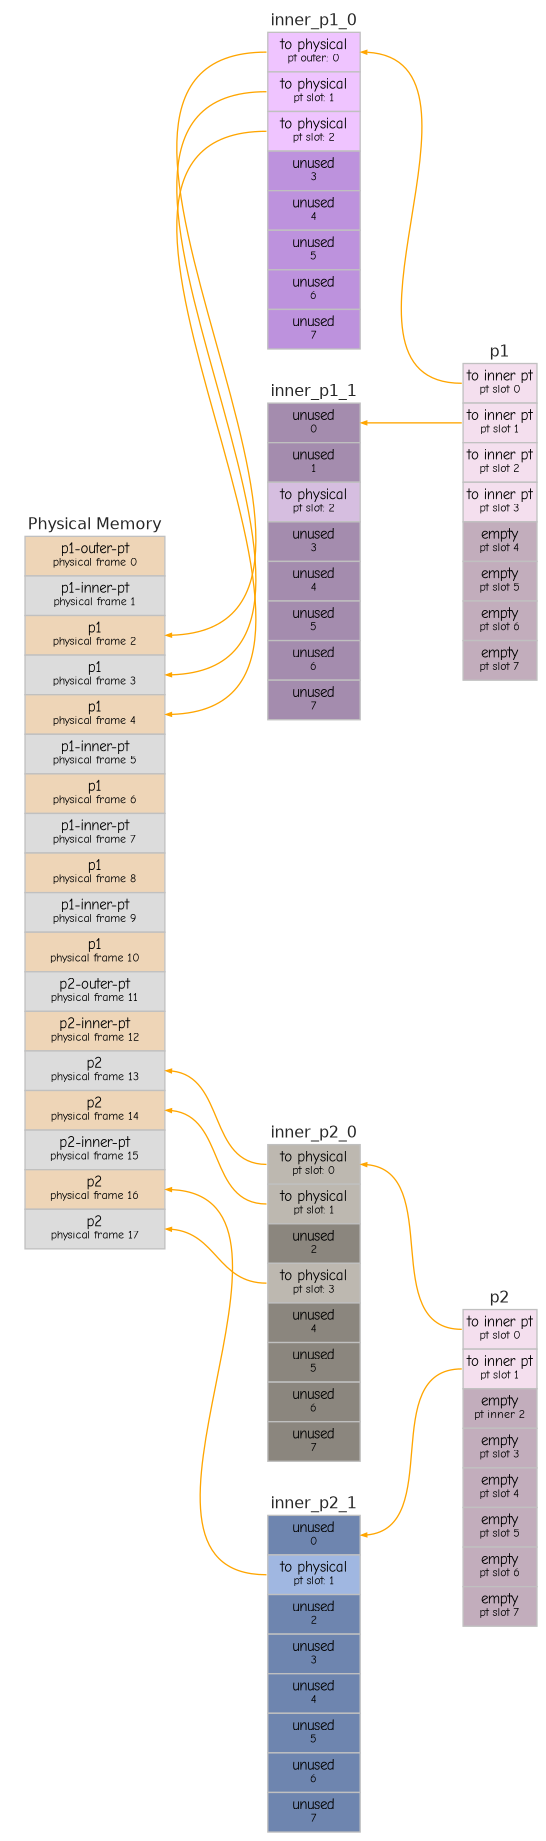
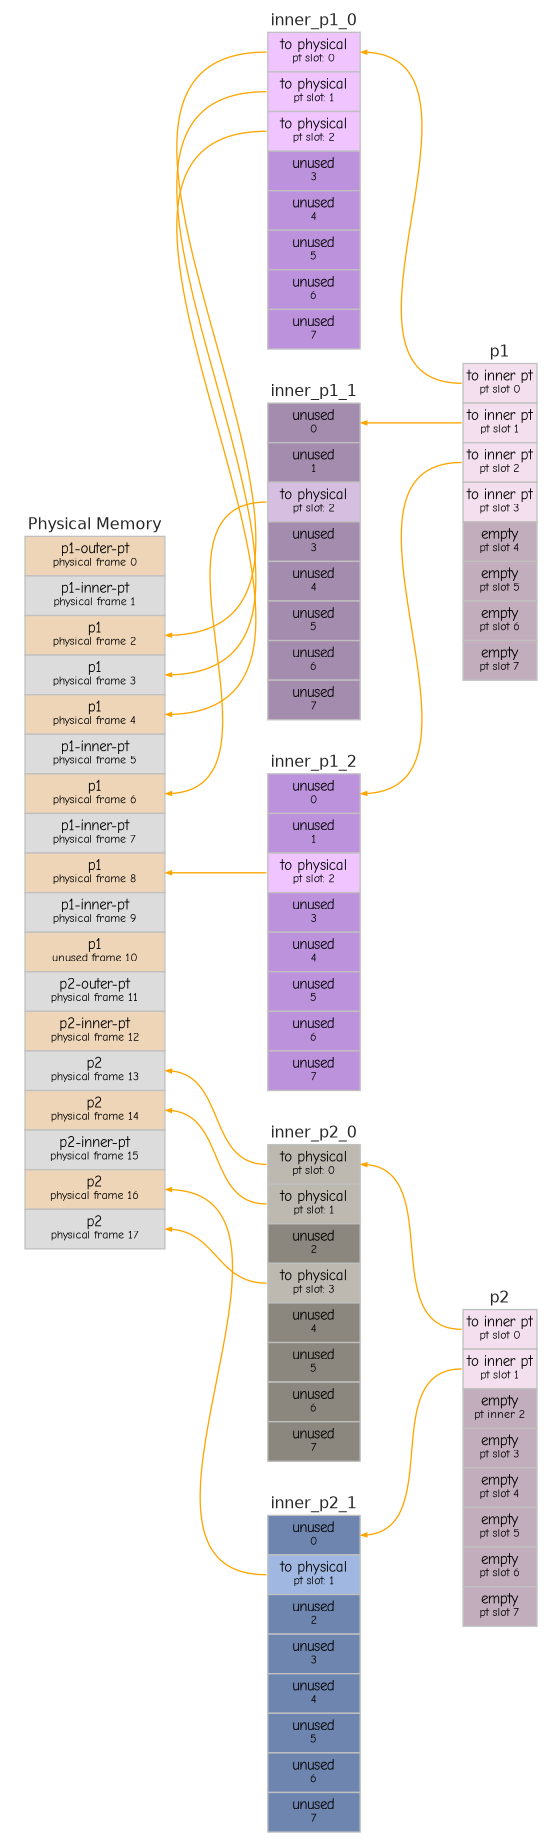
node "inner_p1_0": text "pt outer: 0" -> "pt slot: 0"
edge "inner_p1_1" -> "Physical Memory": added
node "inner_p1_2": added
node "Physical Memory": text "physical frame 10" -> "unused frame 10"
